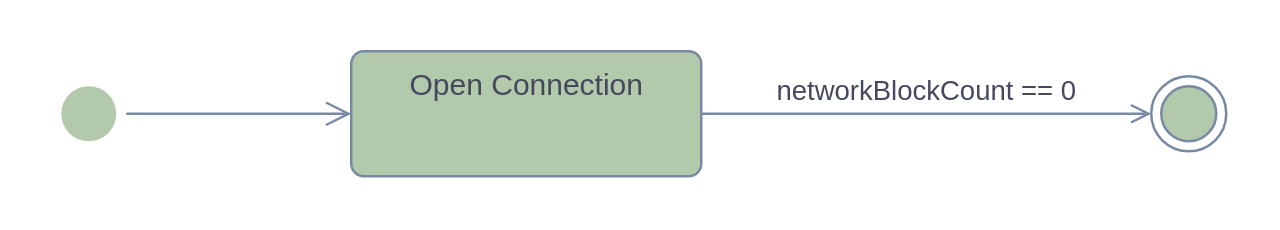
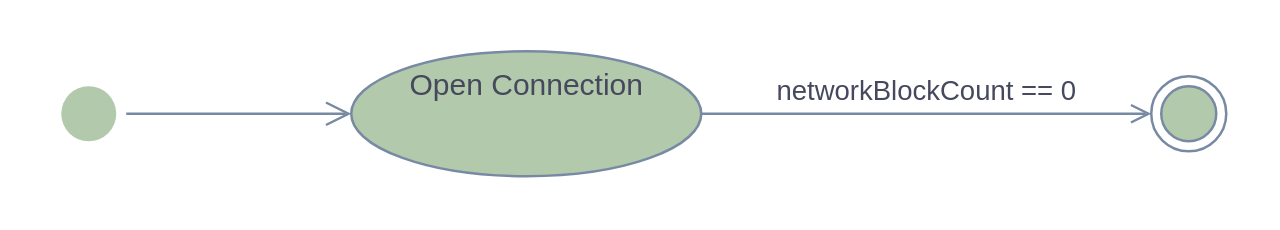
node "Open Connection": shape rounded rectangle -> ellipse
